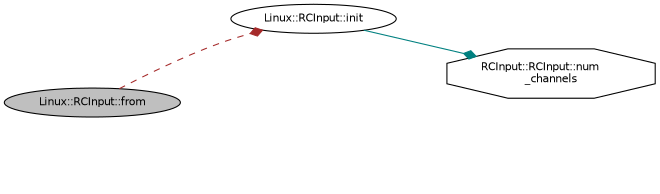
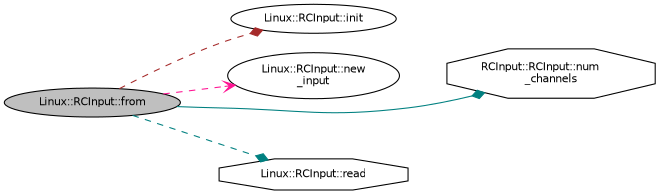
edge "Linux::RCInput::init" -> "RCInput::RCInput::num _channels": now "Linux::RCInput::from" -> "RCInput::RCInput::num _channels"
node "Linux::RCInput::new _input": added
node "Linux::RCInput::read": added
